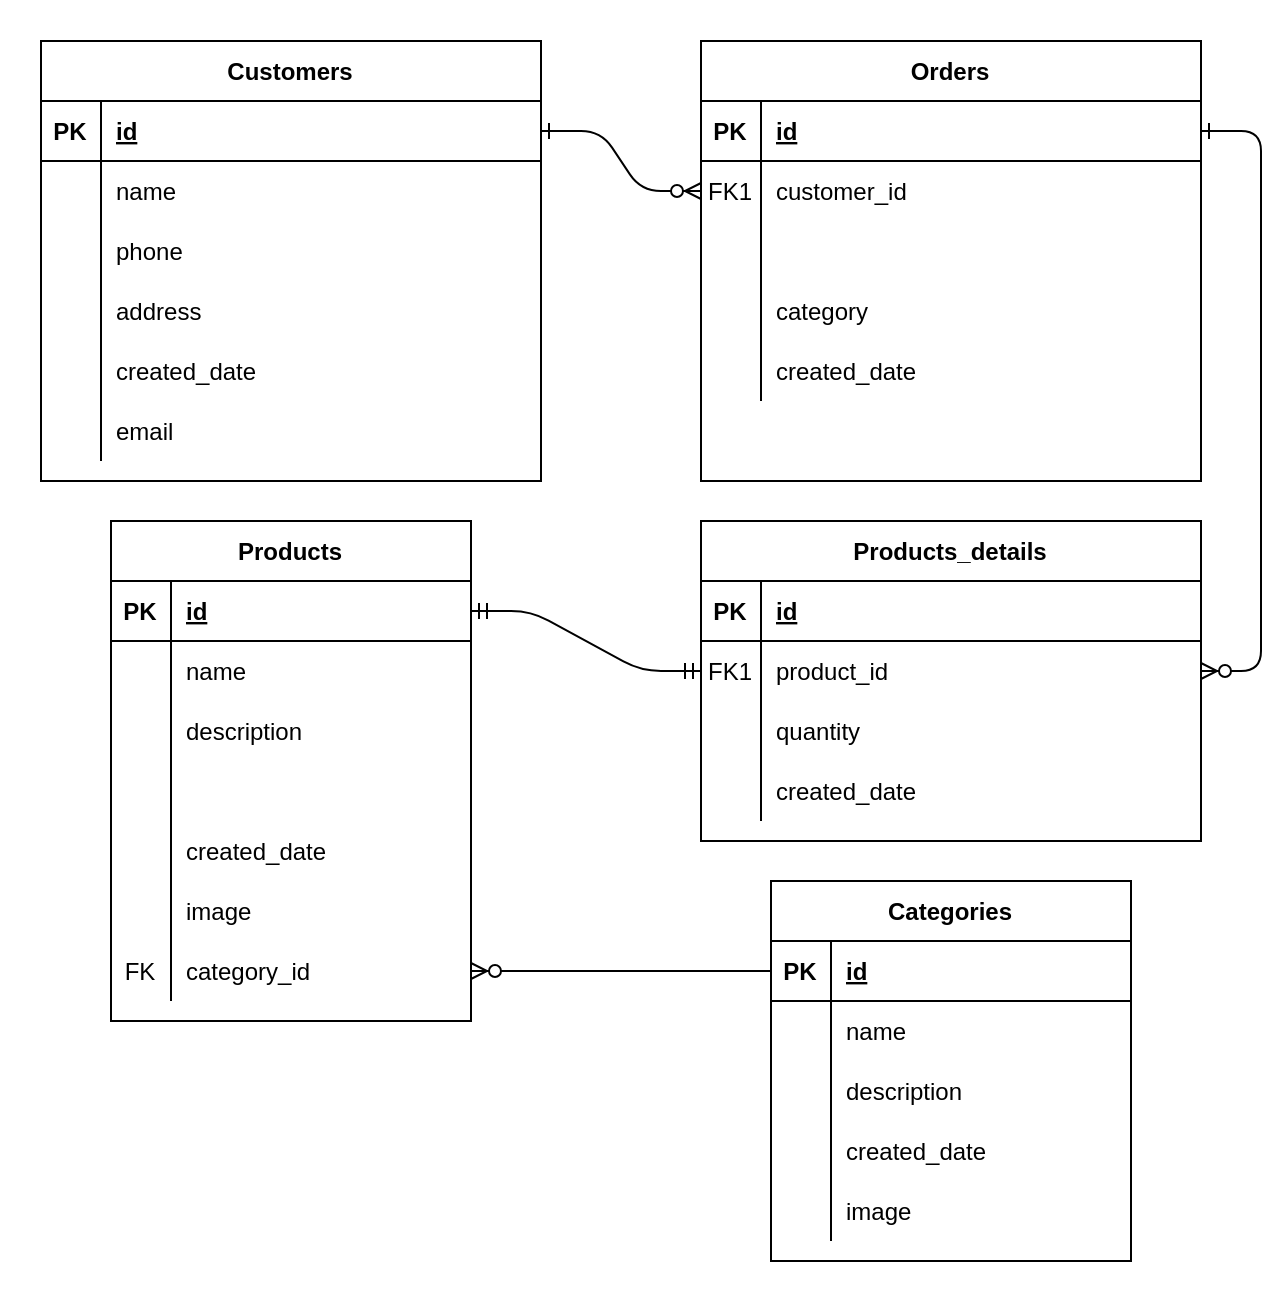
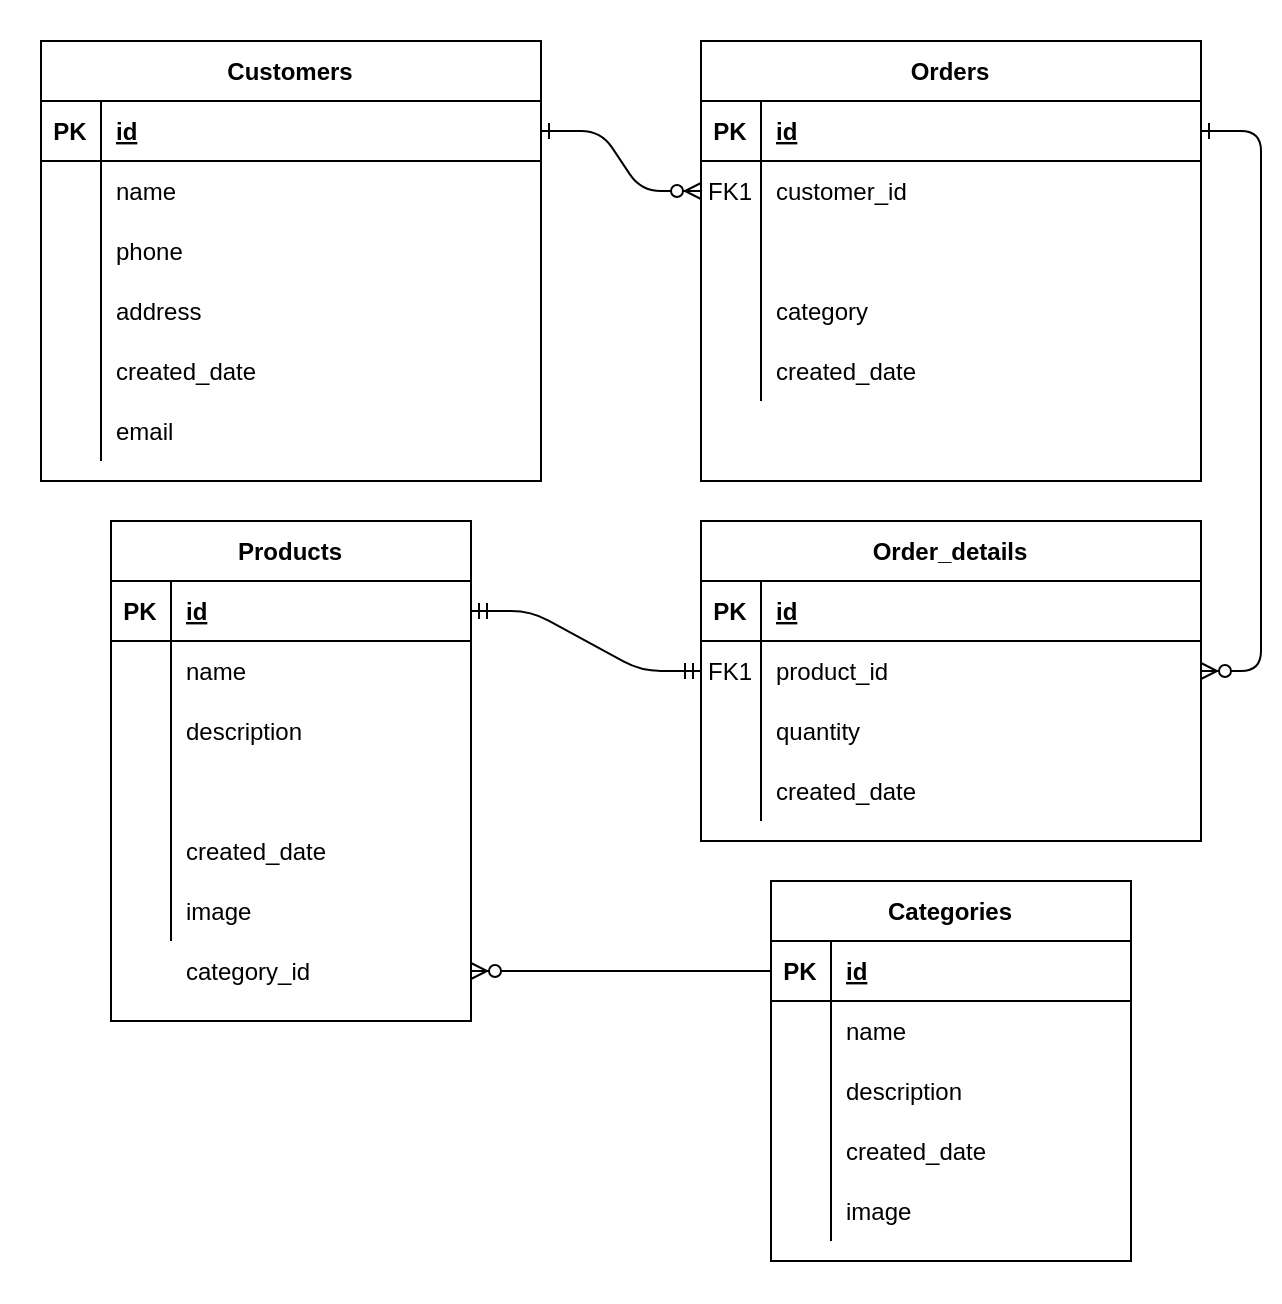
node "Products_details": label "Products_details" -> "Order_details"
node "FK": removed
